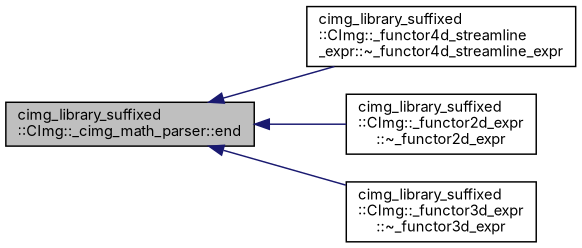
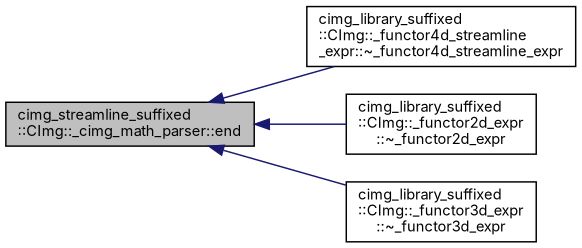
node "cimg_library_suffixed ::CImg::_cimg_math_parser::end": label "cimg_library_suffixed ::CImg::_cimg_math_parser::end" -> "cimg_streamline_suffixed ::CImg::_cimg_math_parser::end"
